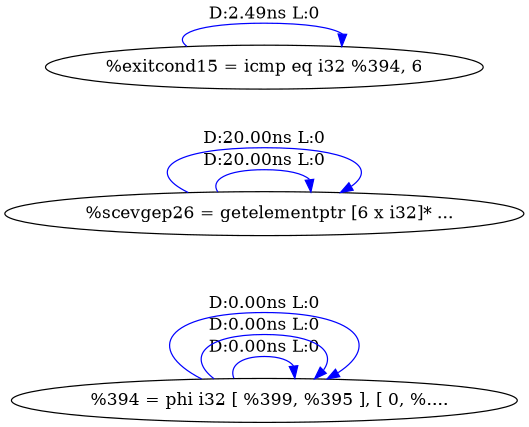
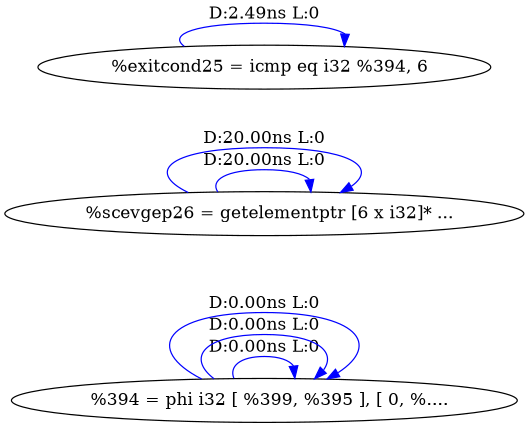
node "%exitcond15 = icmp eq i32 %394, 6": label "%exitcond15 = icmp eq i32 %394, 6" -> "%exitcond25 = icmp eq i32 %394, 6"
